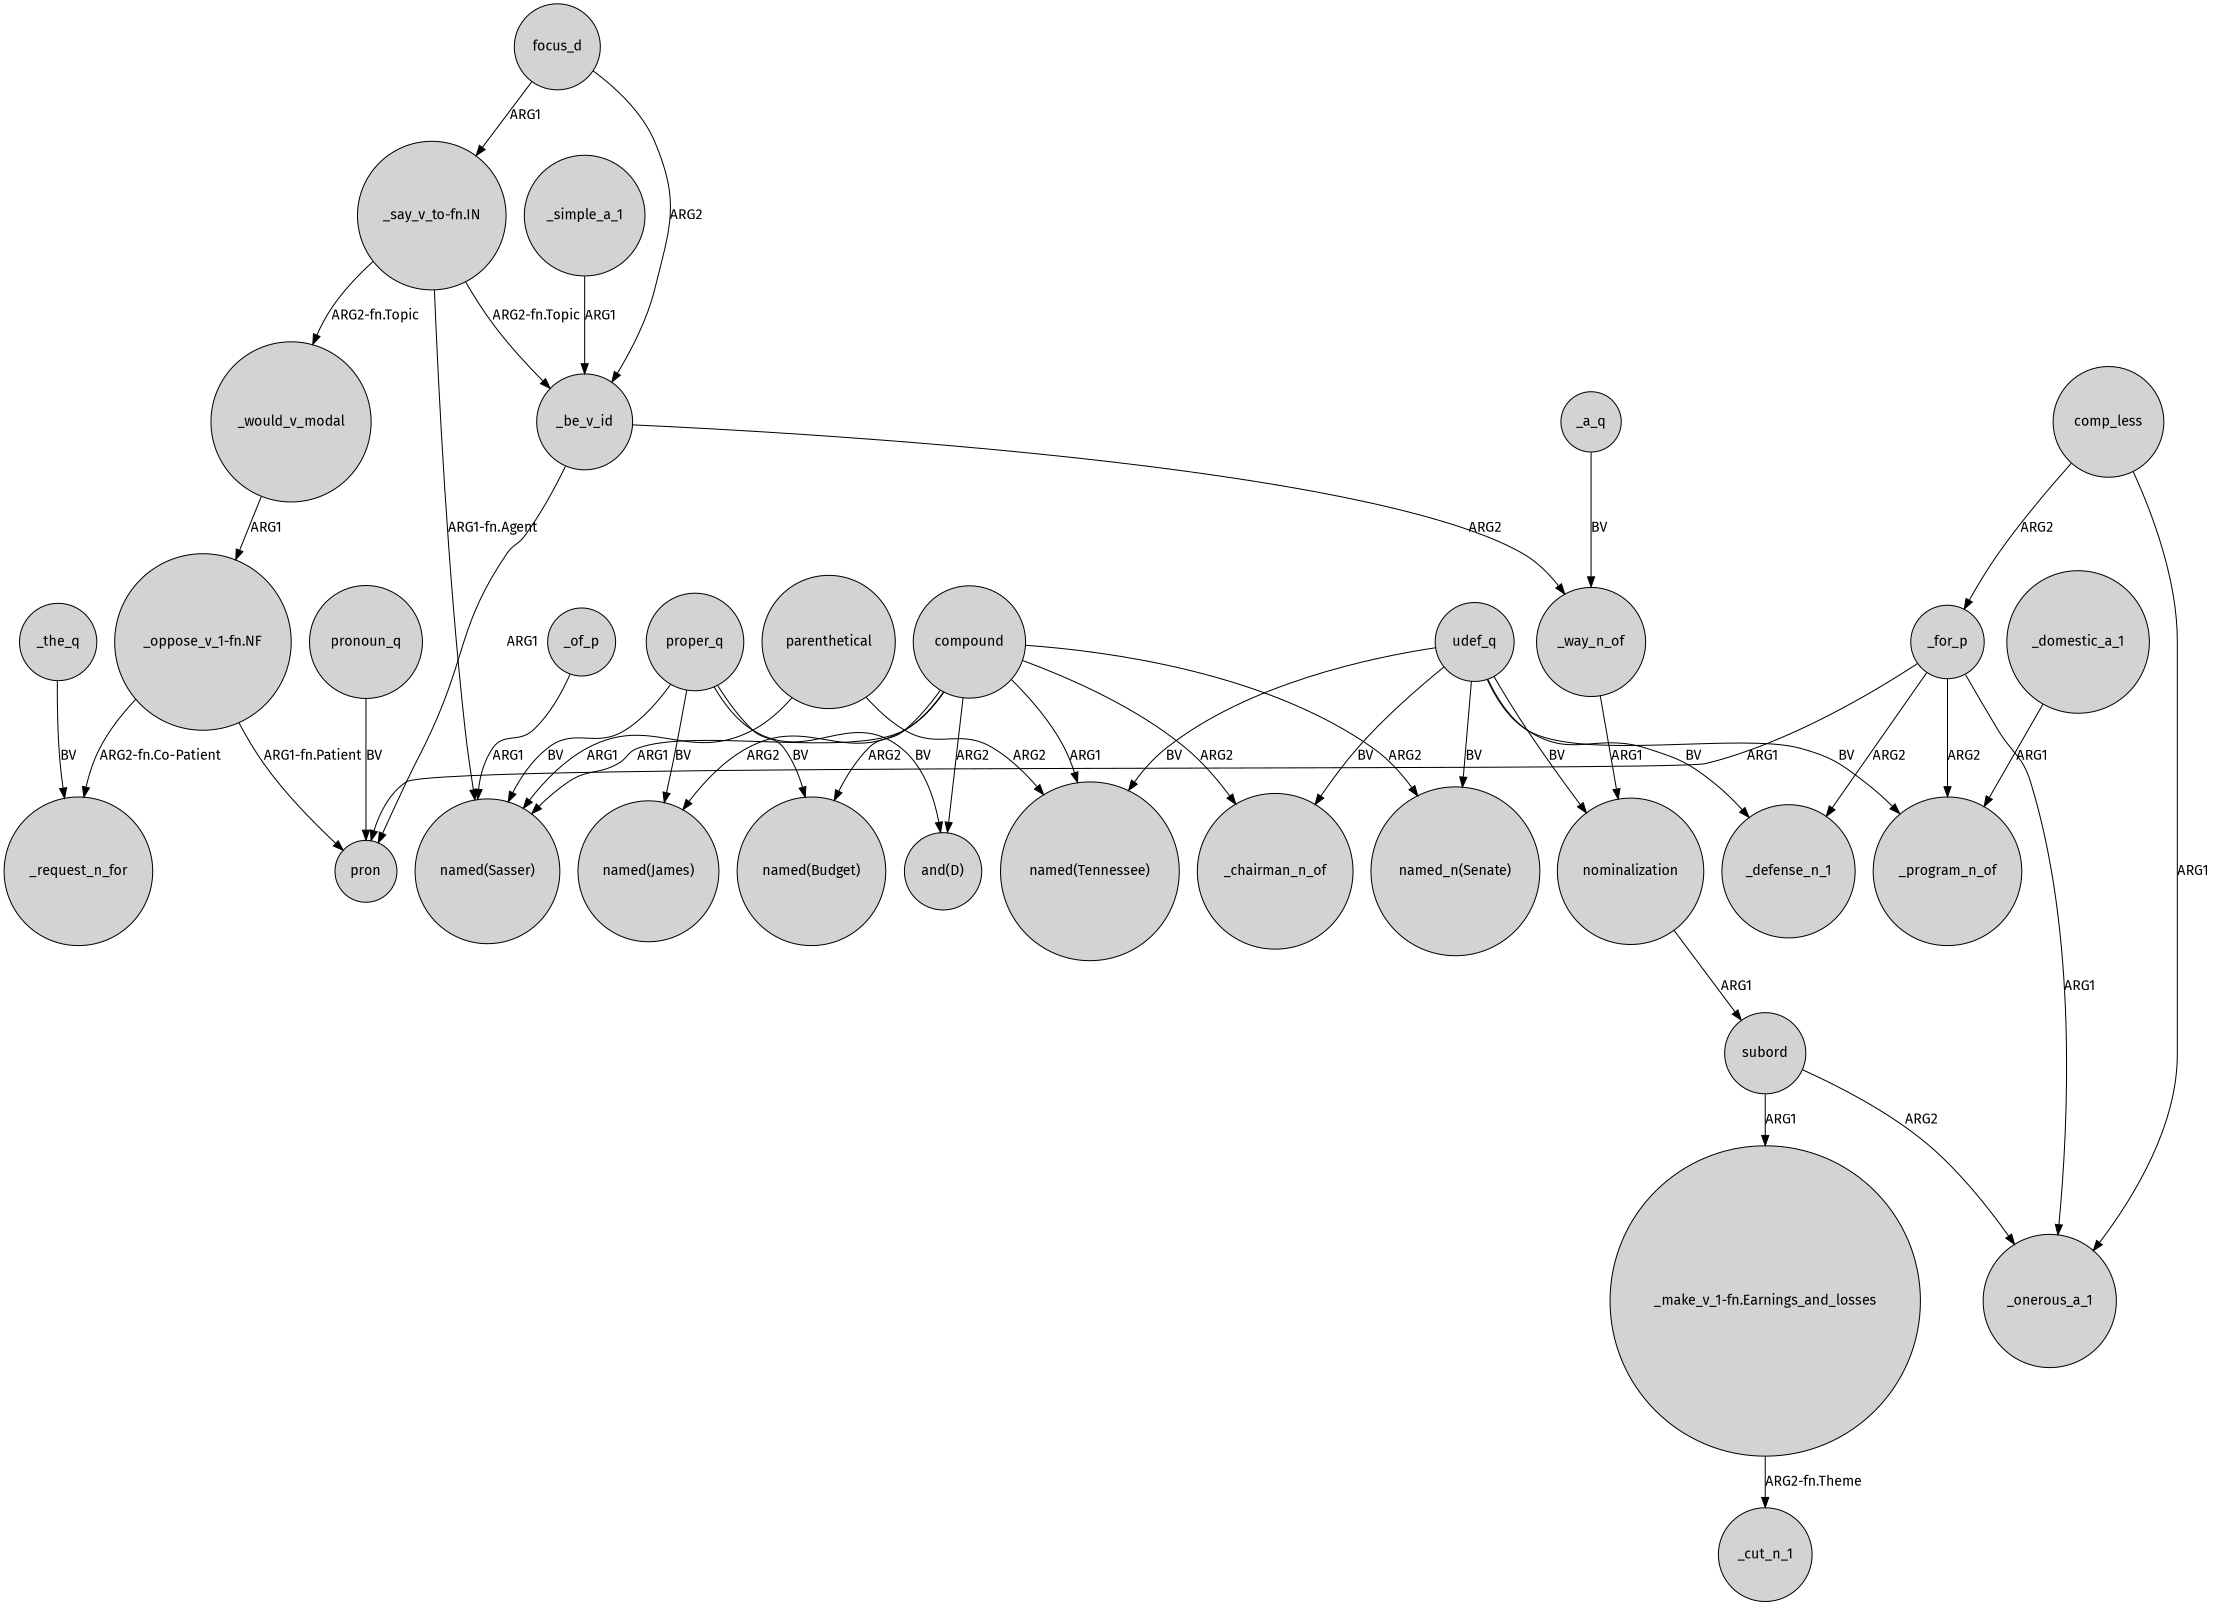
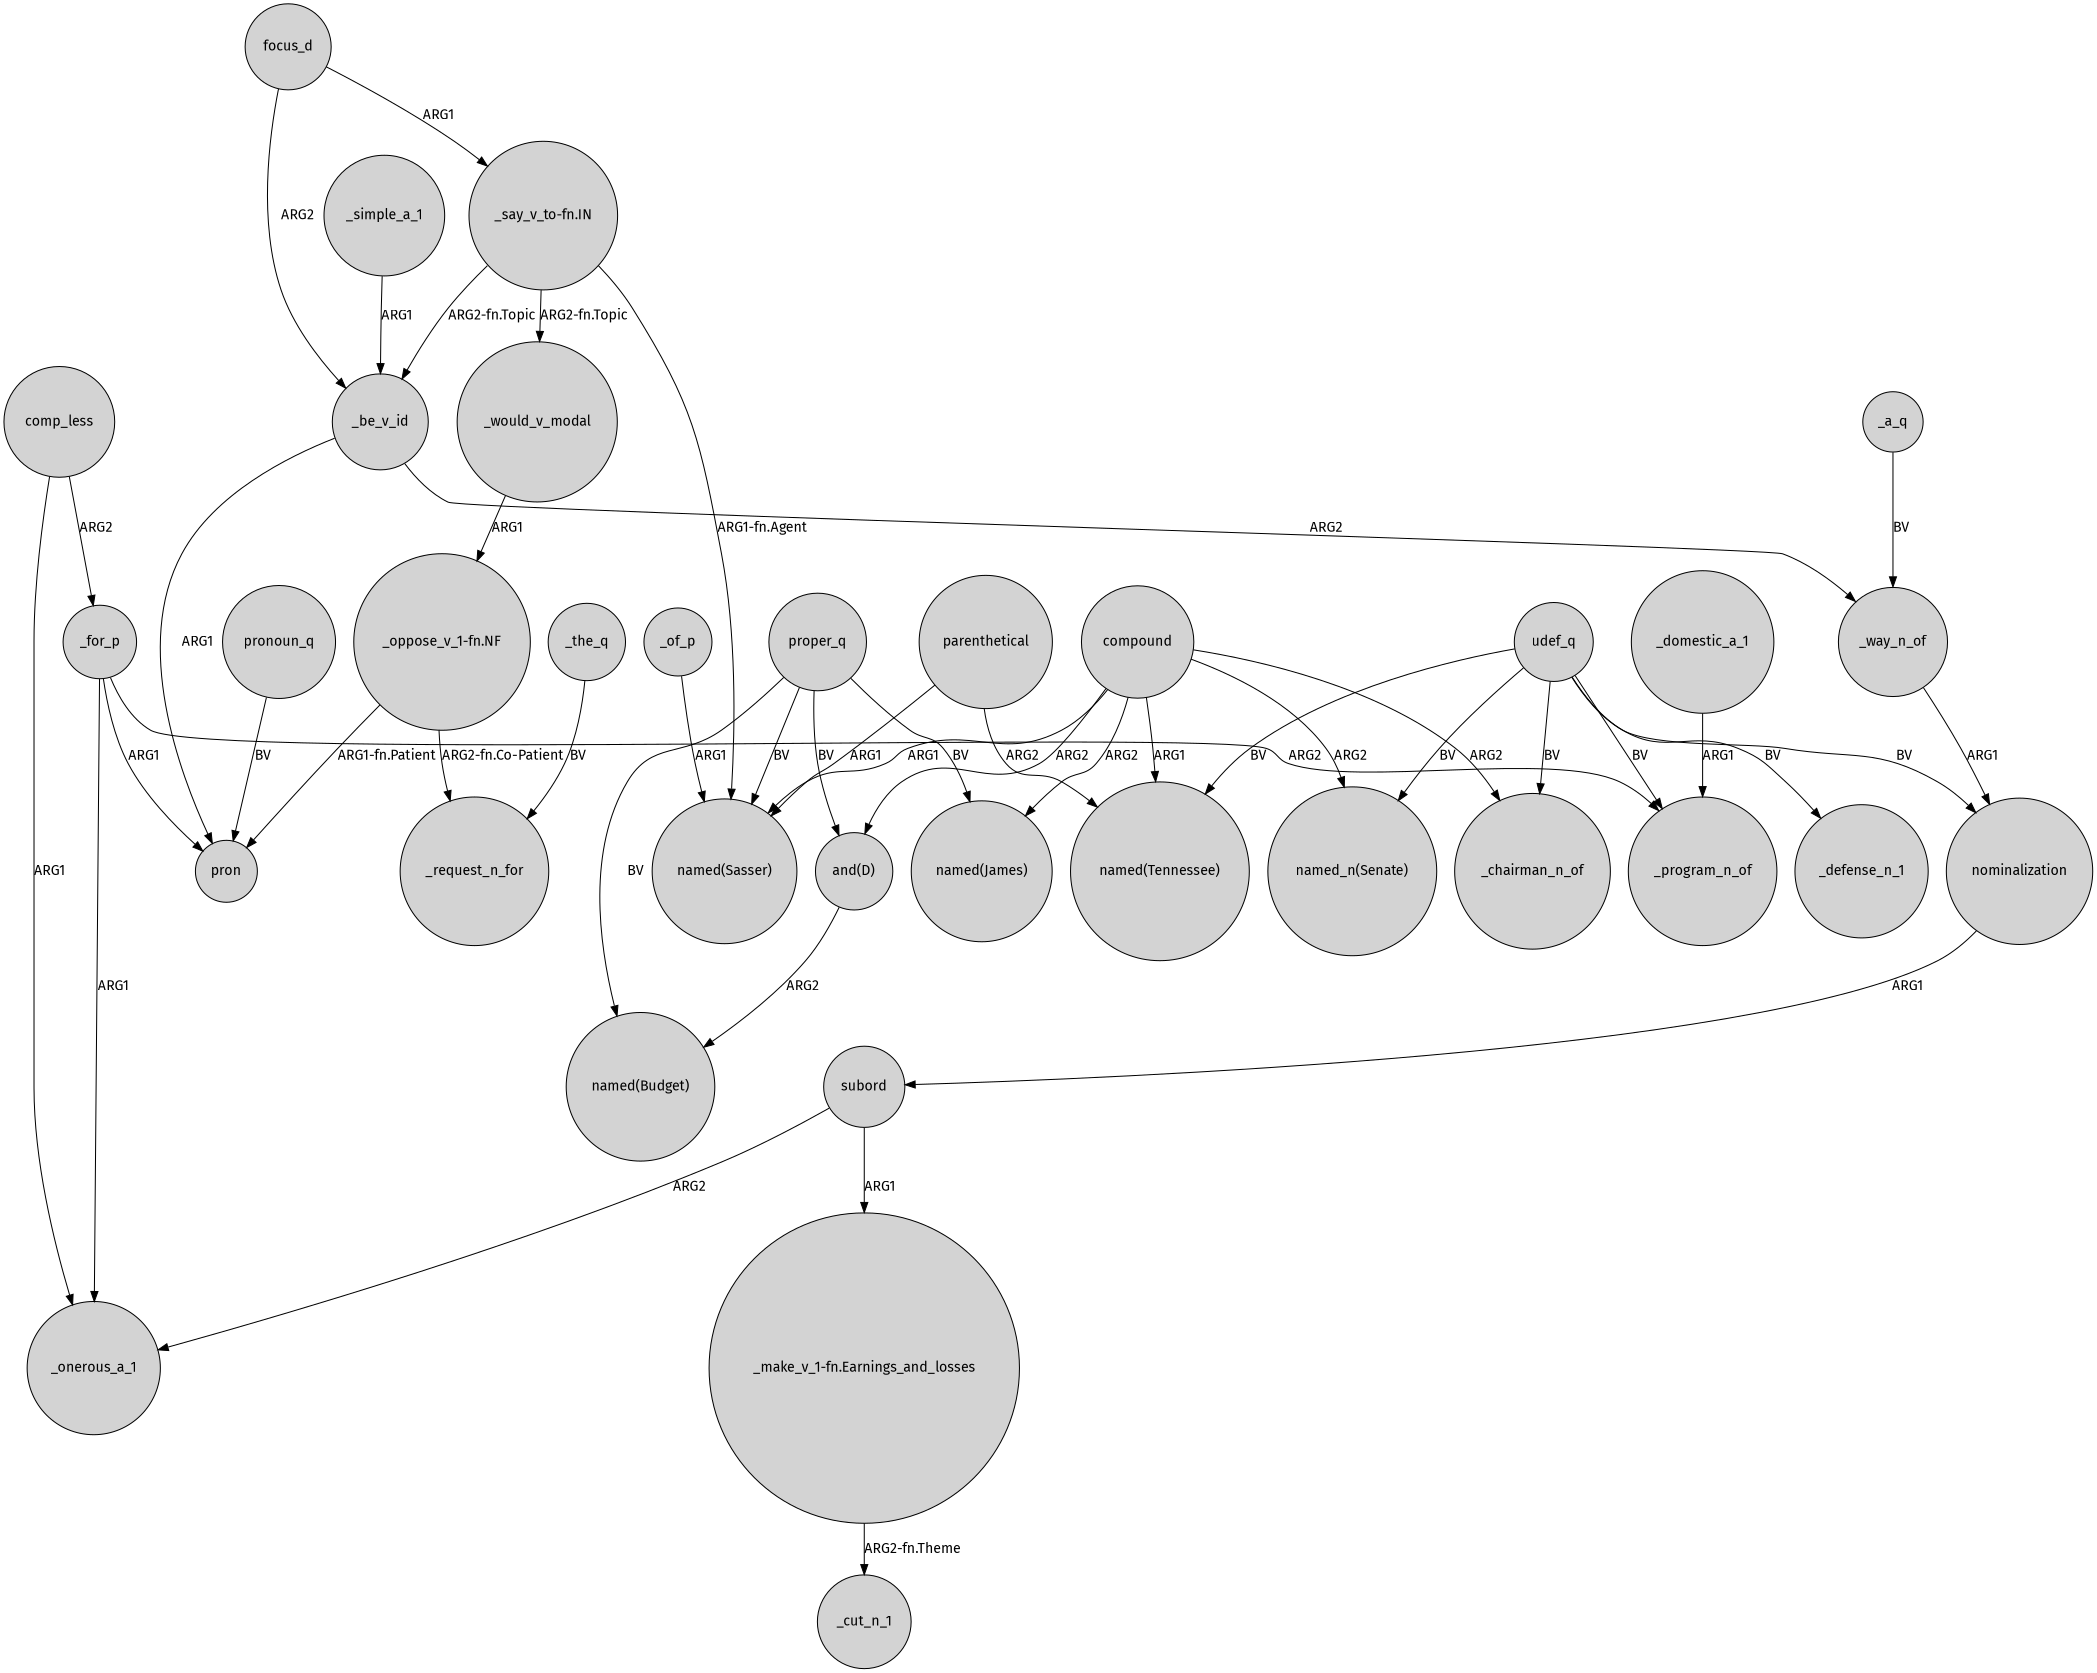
edge "_for_p" -> "_defense_n_1": removed, label "ARG2"
edge "compound" -> "named(Budget)": now "and(D)" -> "named(Budget)"
